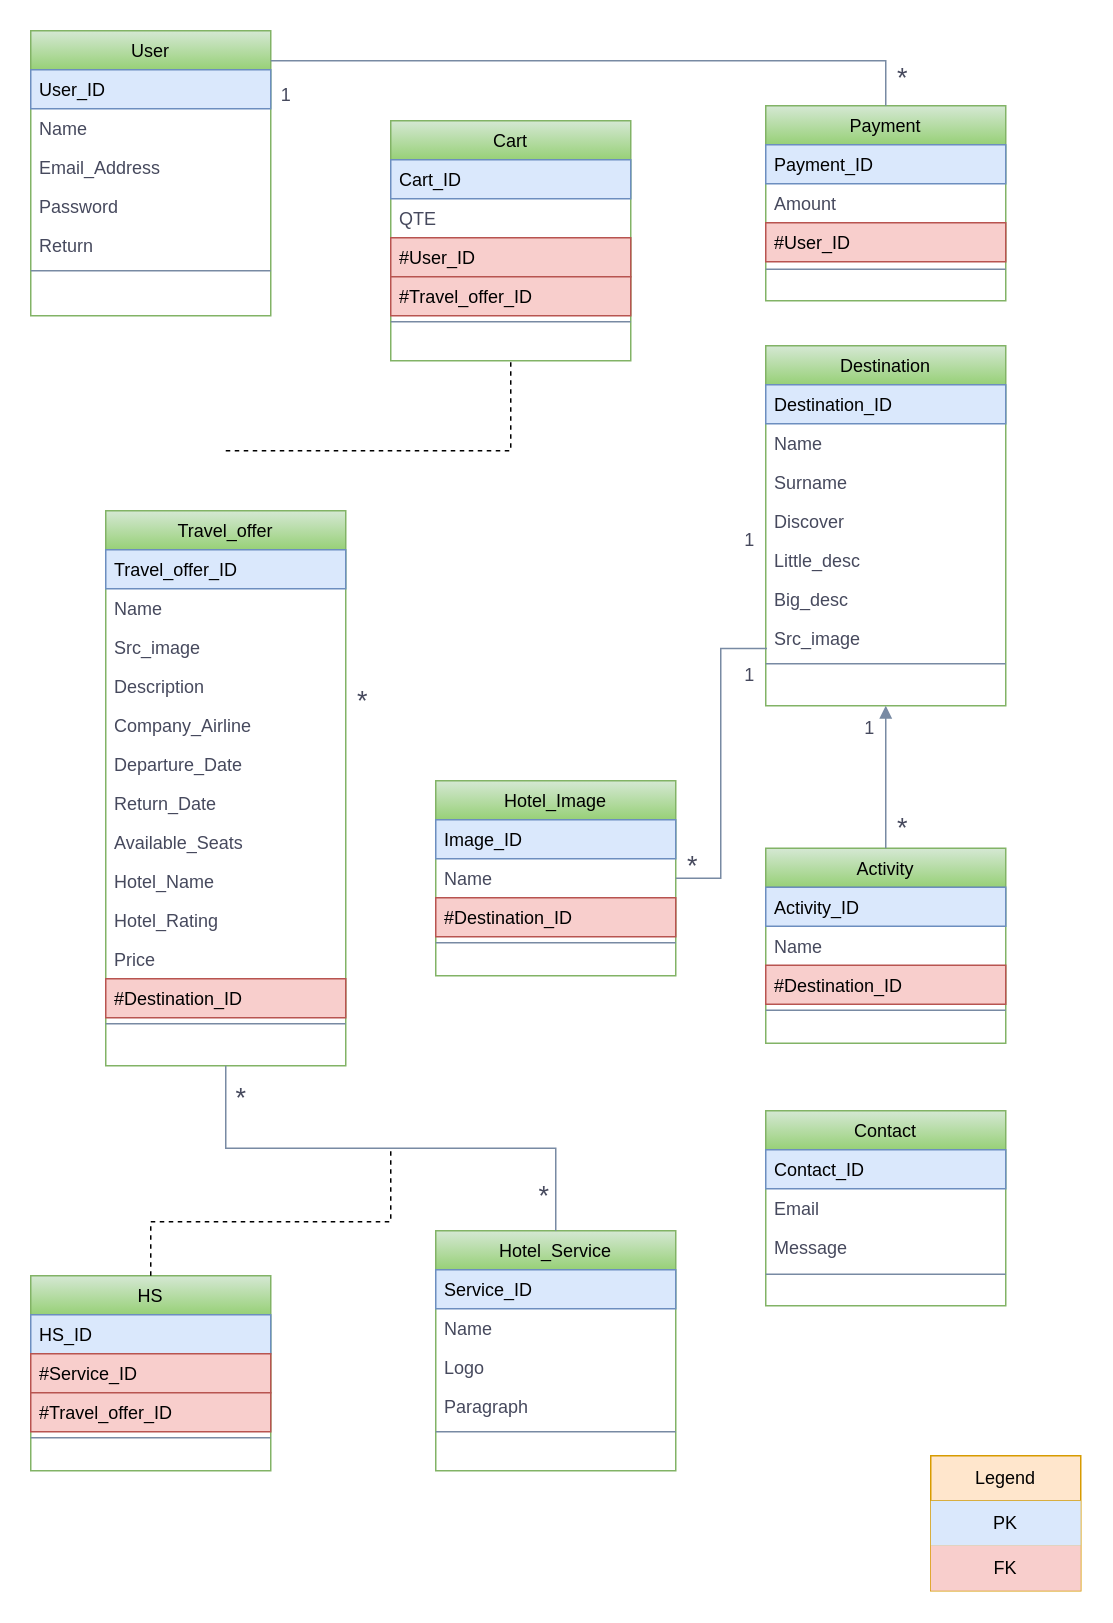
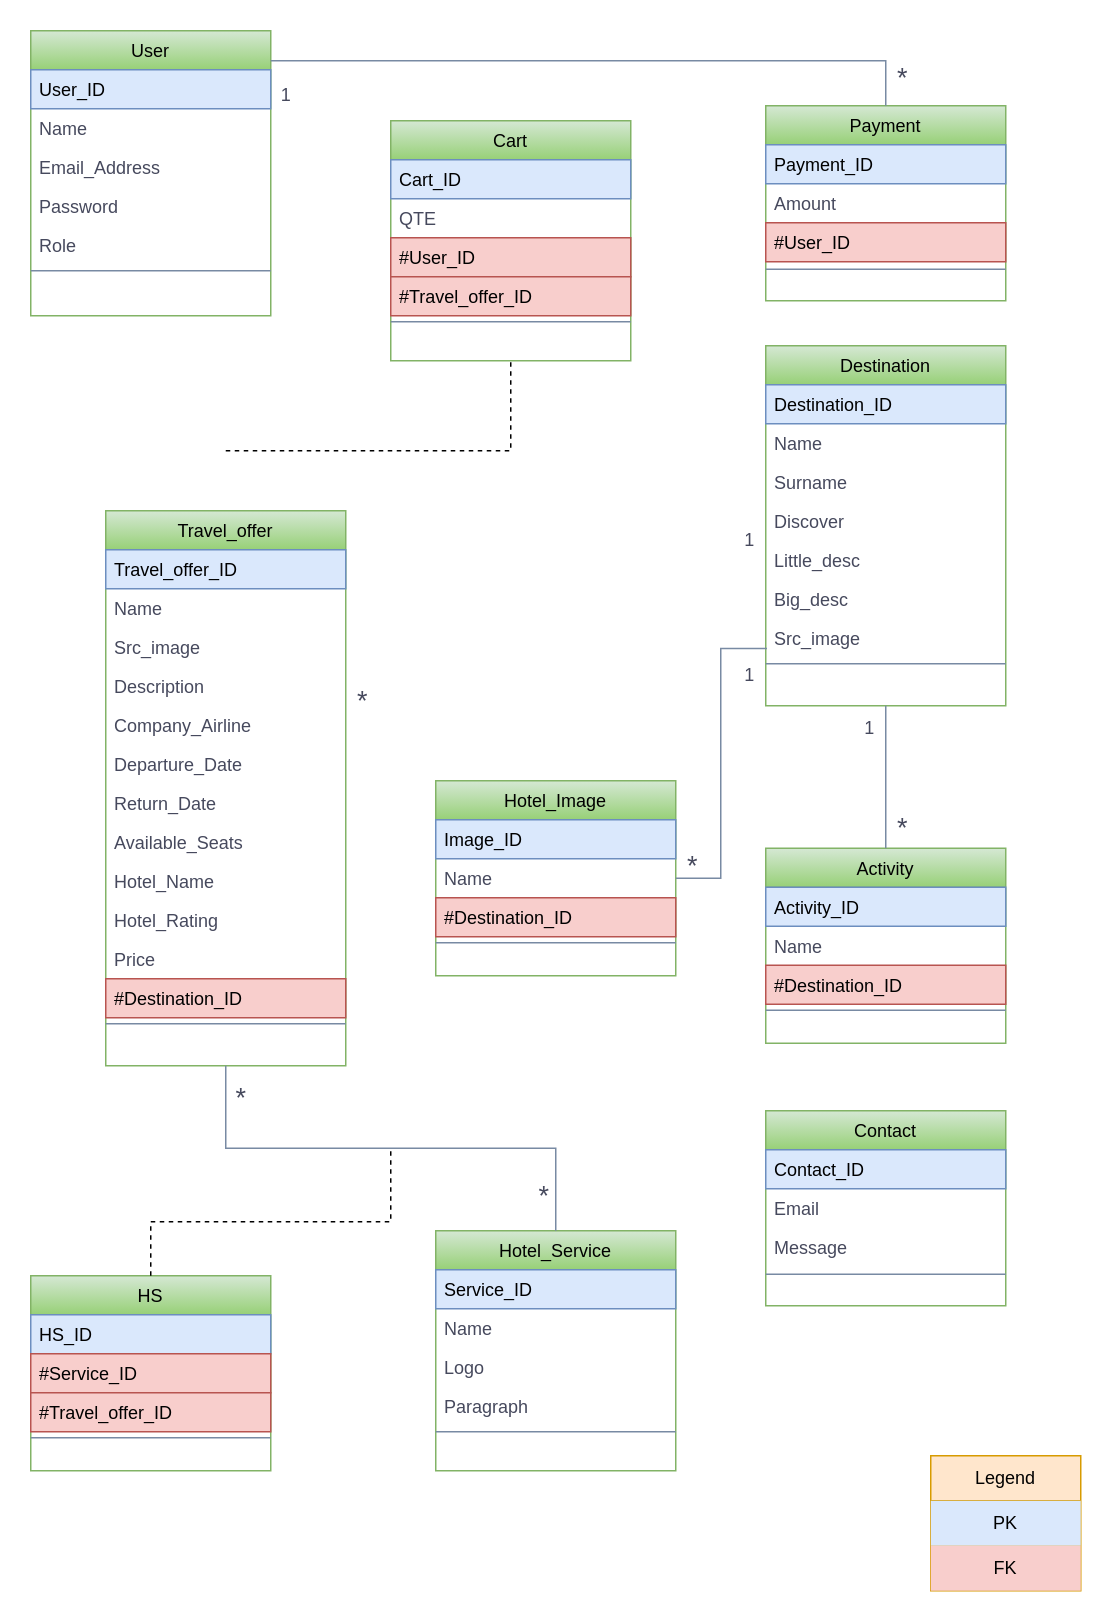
node "Return": label "Return" -> "Role"
edge "Activity" -> "Destination": arrowhead block -> none
